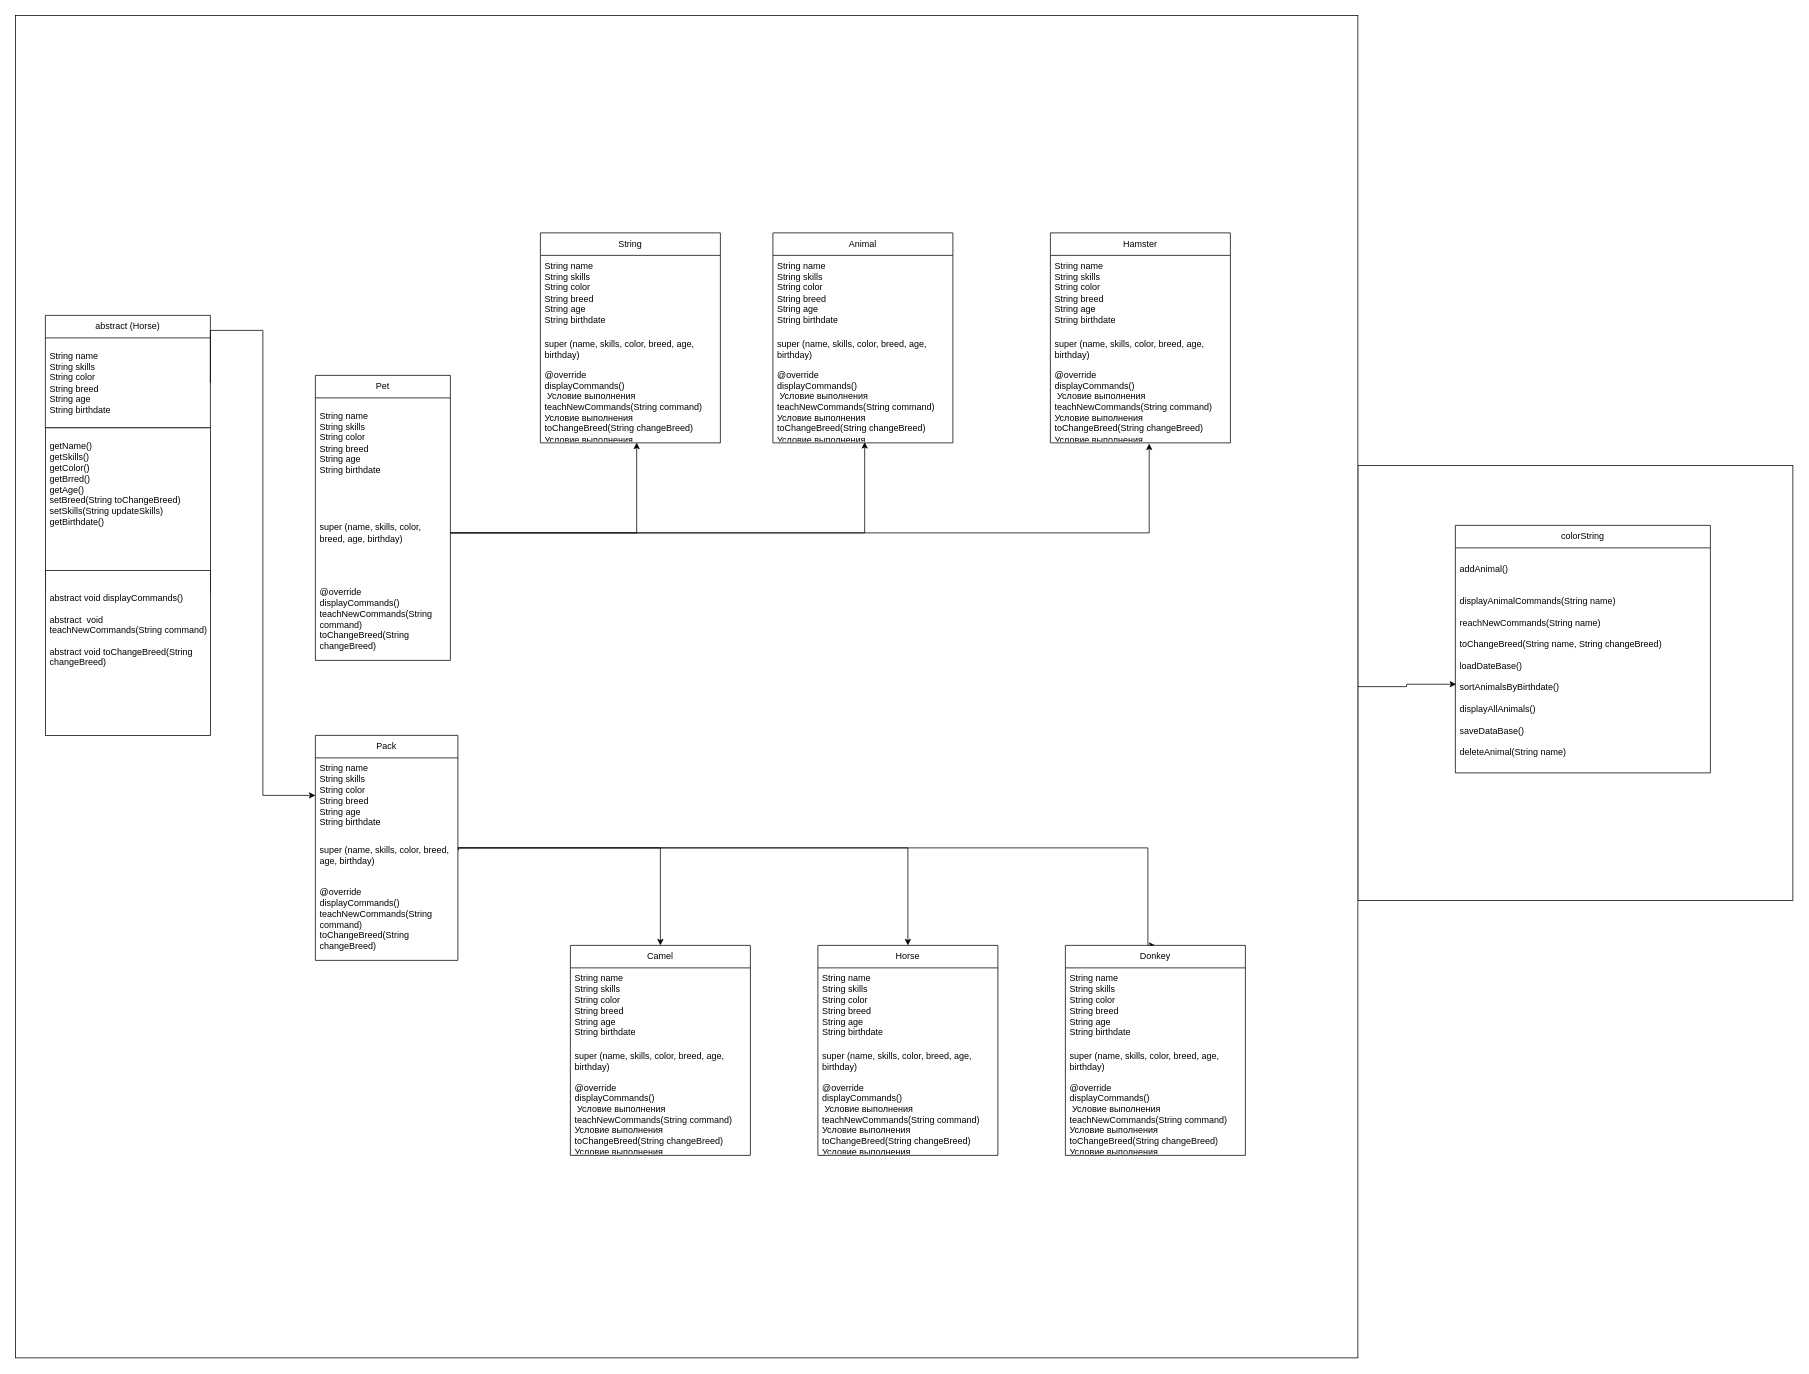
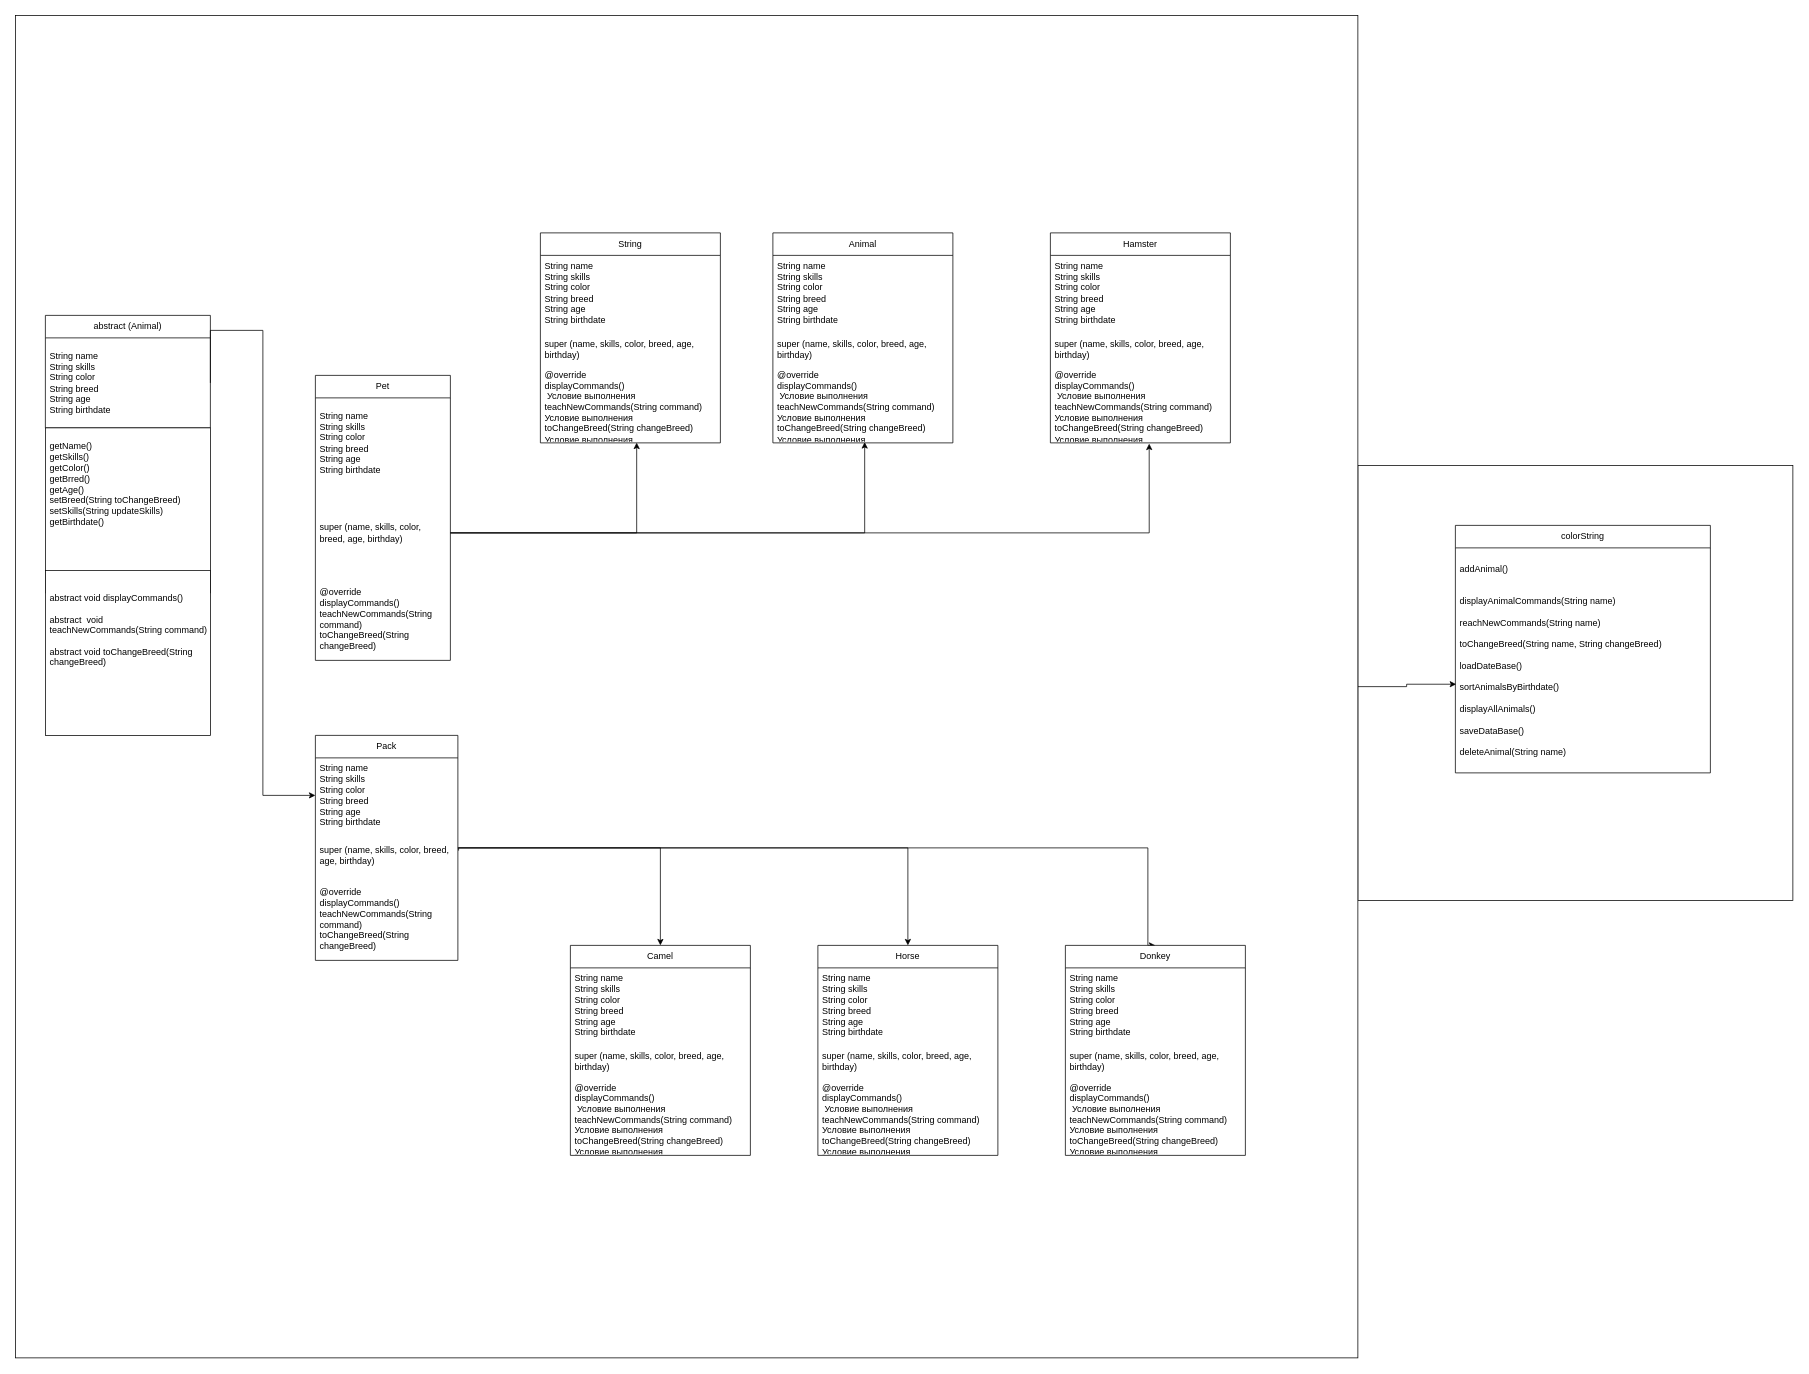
node "abstract (Horse)": label "abstract (Horse)" -> "abstract (Animal)"
